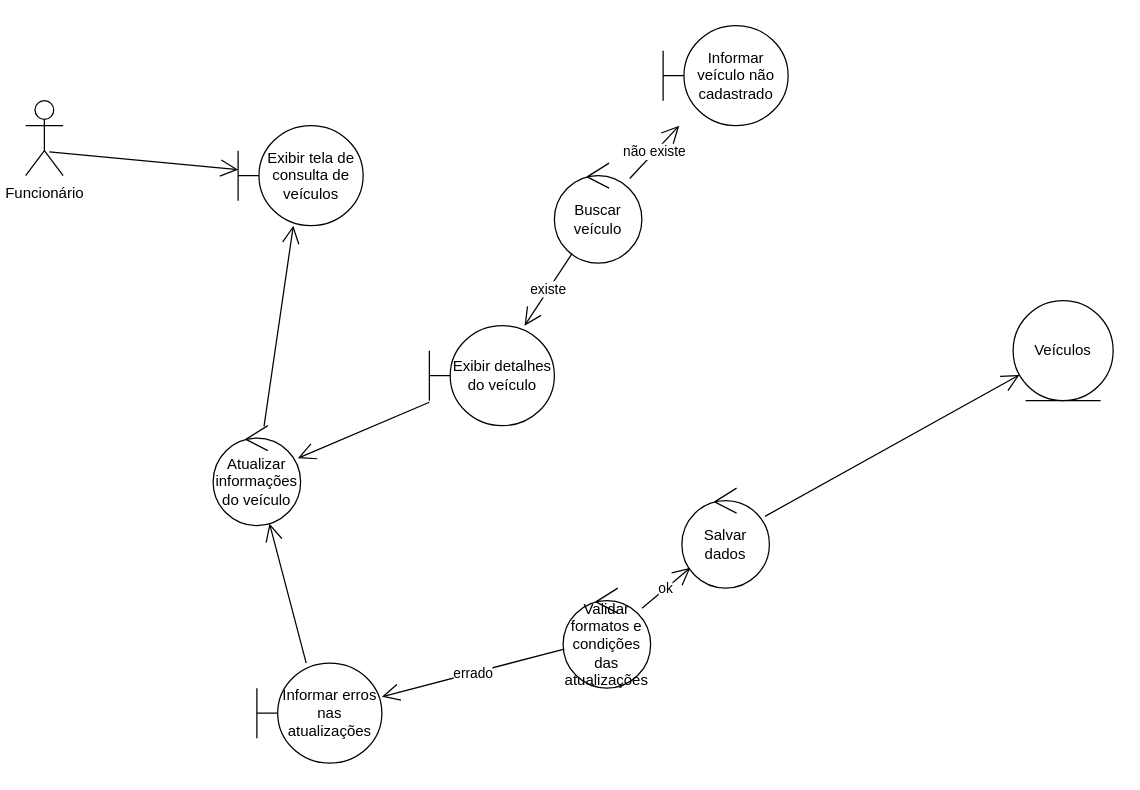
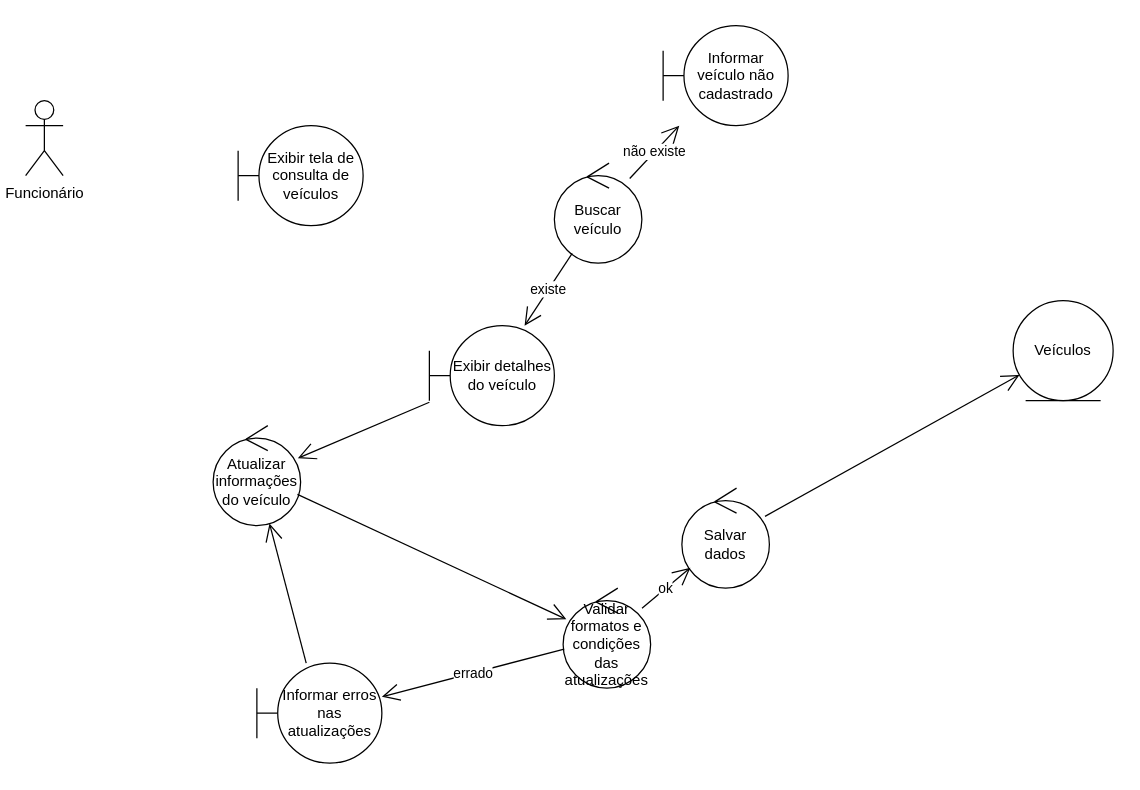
edge "Funcionário" -> "Exibir tela de consulta de veículos": removed
edge "Atualizar informações do veículo" -> "Exibir tela de consulta de veículos": now "Atualizar informações do veículo" -> "Validar formatos e condições das atualizações"
